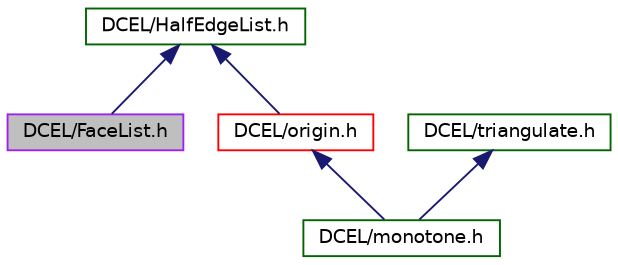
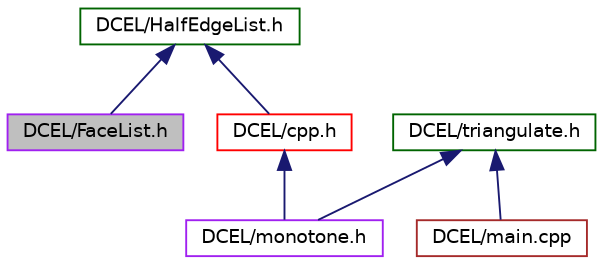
node "DCEL/origin.h": label "DCEL/origin.h" -> "DCEL/cpp.h"
node "DCEL/monotone.h": color darkgreen -> purple
node "DCEL/main.cpp": added
